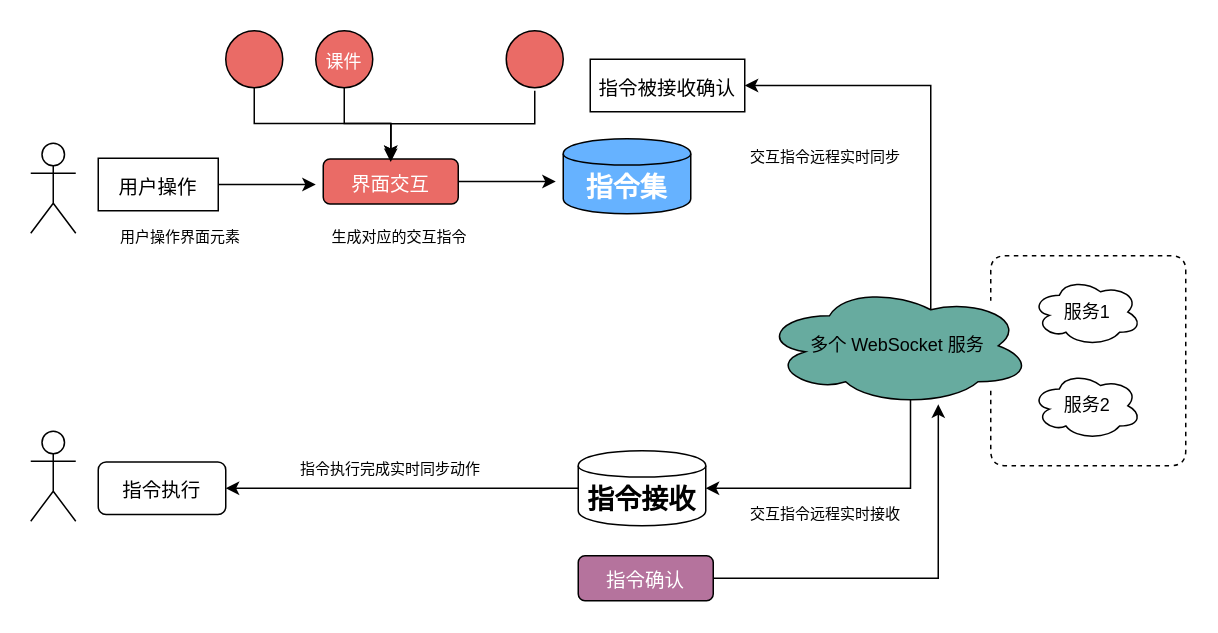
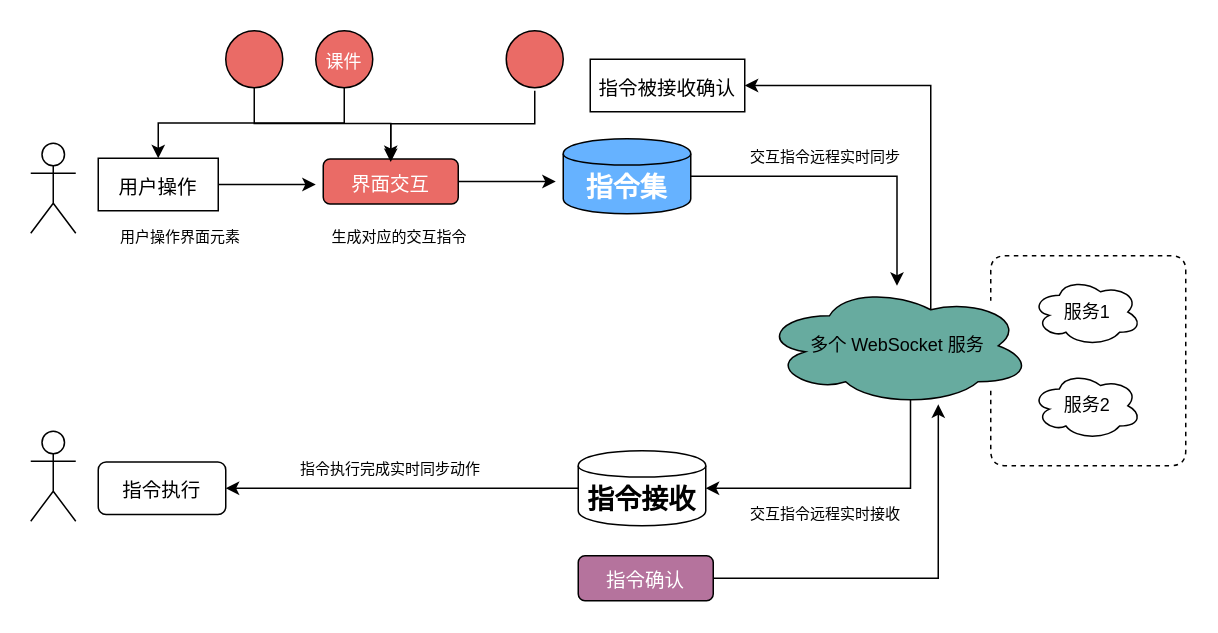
edge "课件" -> "界面交互": now "课件" -> "用户操作"
edge "指令集" -> "多个 WebSocket 服务": added
